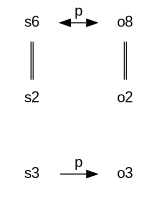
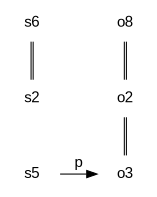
edge "s6" -- "o8": removed, label "p"
edge "o2" -- "o3": added
node "s3": label "s3" -> "s5"
